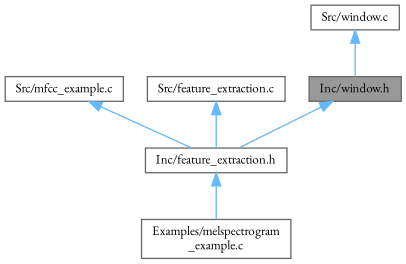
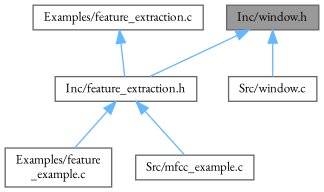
edge "Inc/window.h" -> "Src/window.c": reversed
node "Src/feature_extraction.c": label "Src/feature_extraction.c" -> "Examples/feature_extraction.c"
edge "Inc/feature_extraction.h" -> "Src/mfcc_example.c": reversed
node "Examples/melspectrogram _example.c": label "Examples/melspectrogram _example.c" -> "Examples/feature _example.c"
